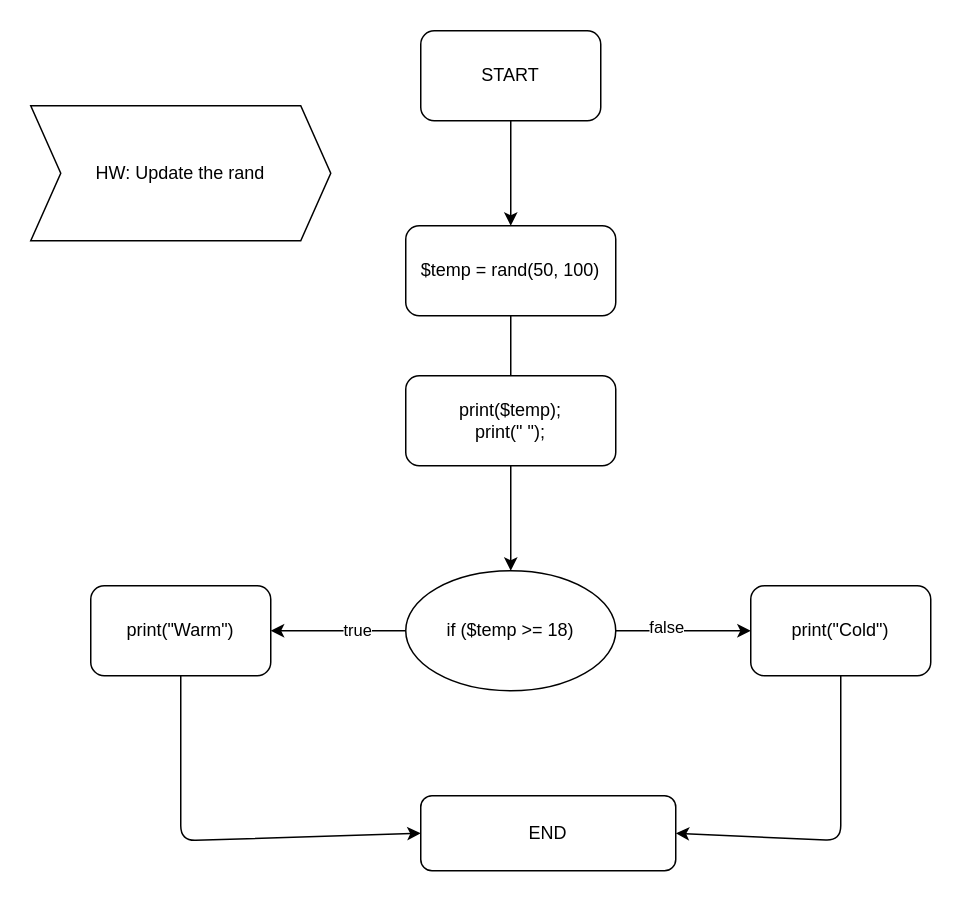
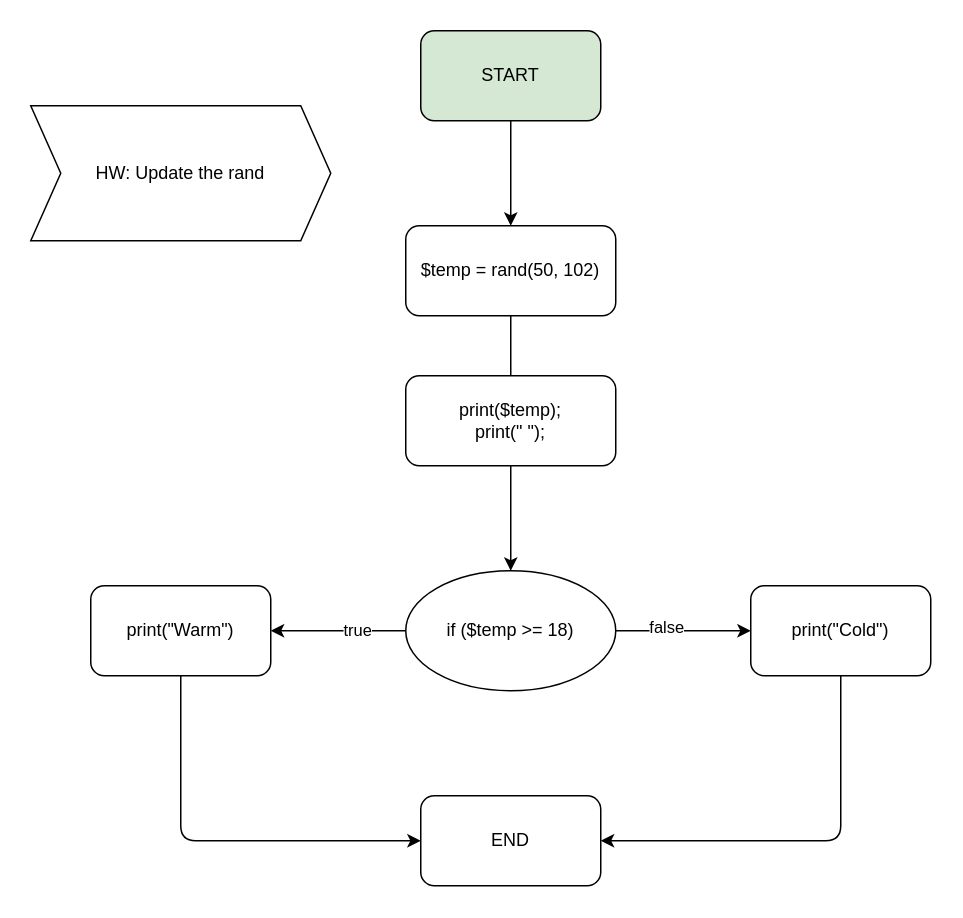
node "START": fillcolor #ffffff -> #d5e8d4
node "$temp = rand(50, 100)": label "$temp = rand(50, 100)" -> "$temp = rand(50, 102)"
node "END": size 255x75 -> 180x90
